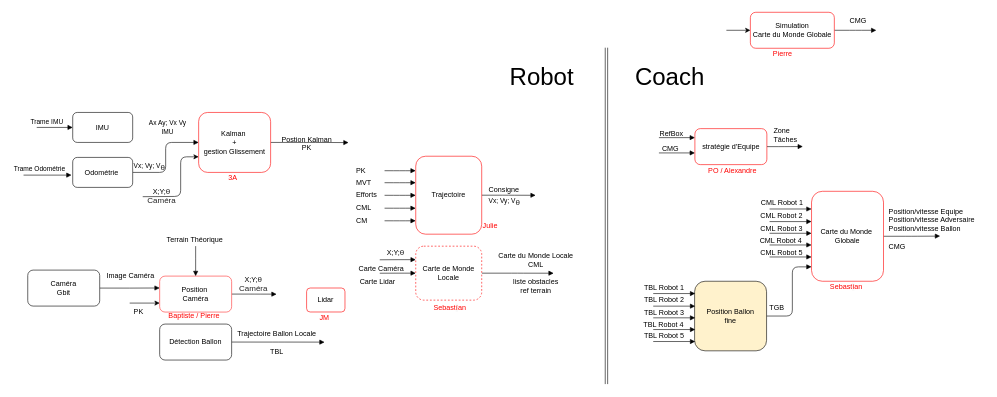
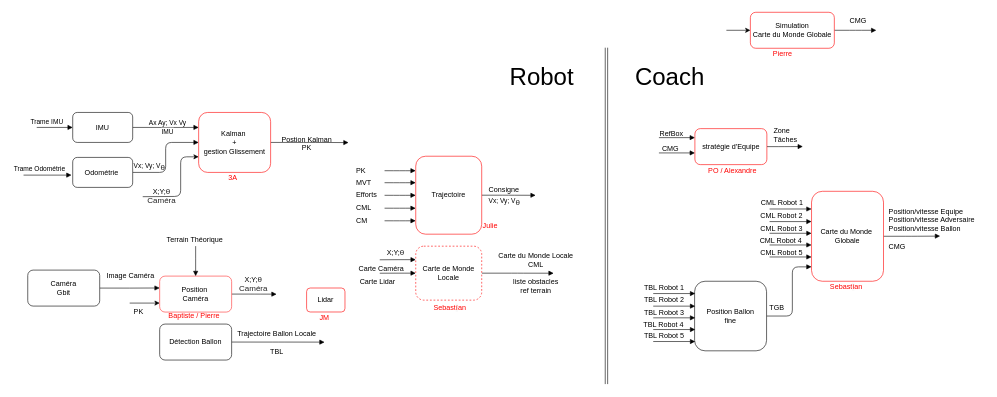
edge "IMU" -> "Kalman + gestion Glissement": added
node "Position Ballon fine": fillcolor #fff2cc -> #ffffff
